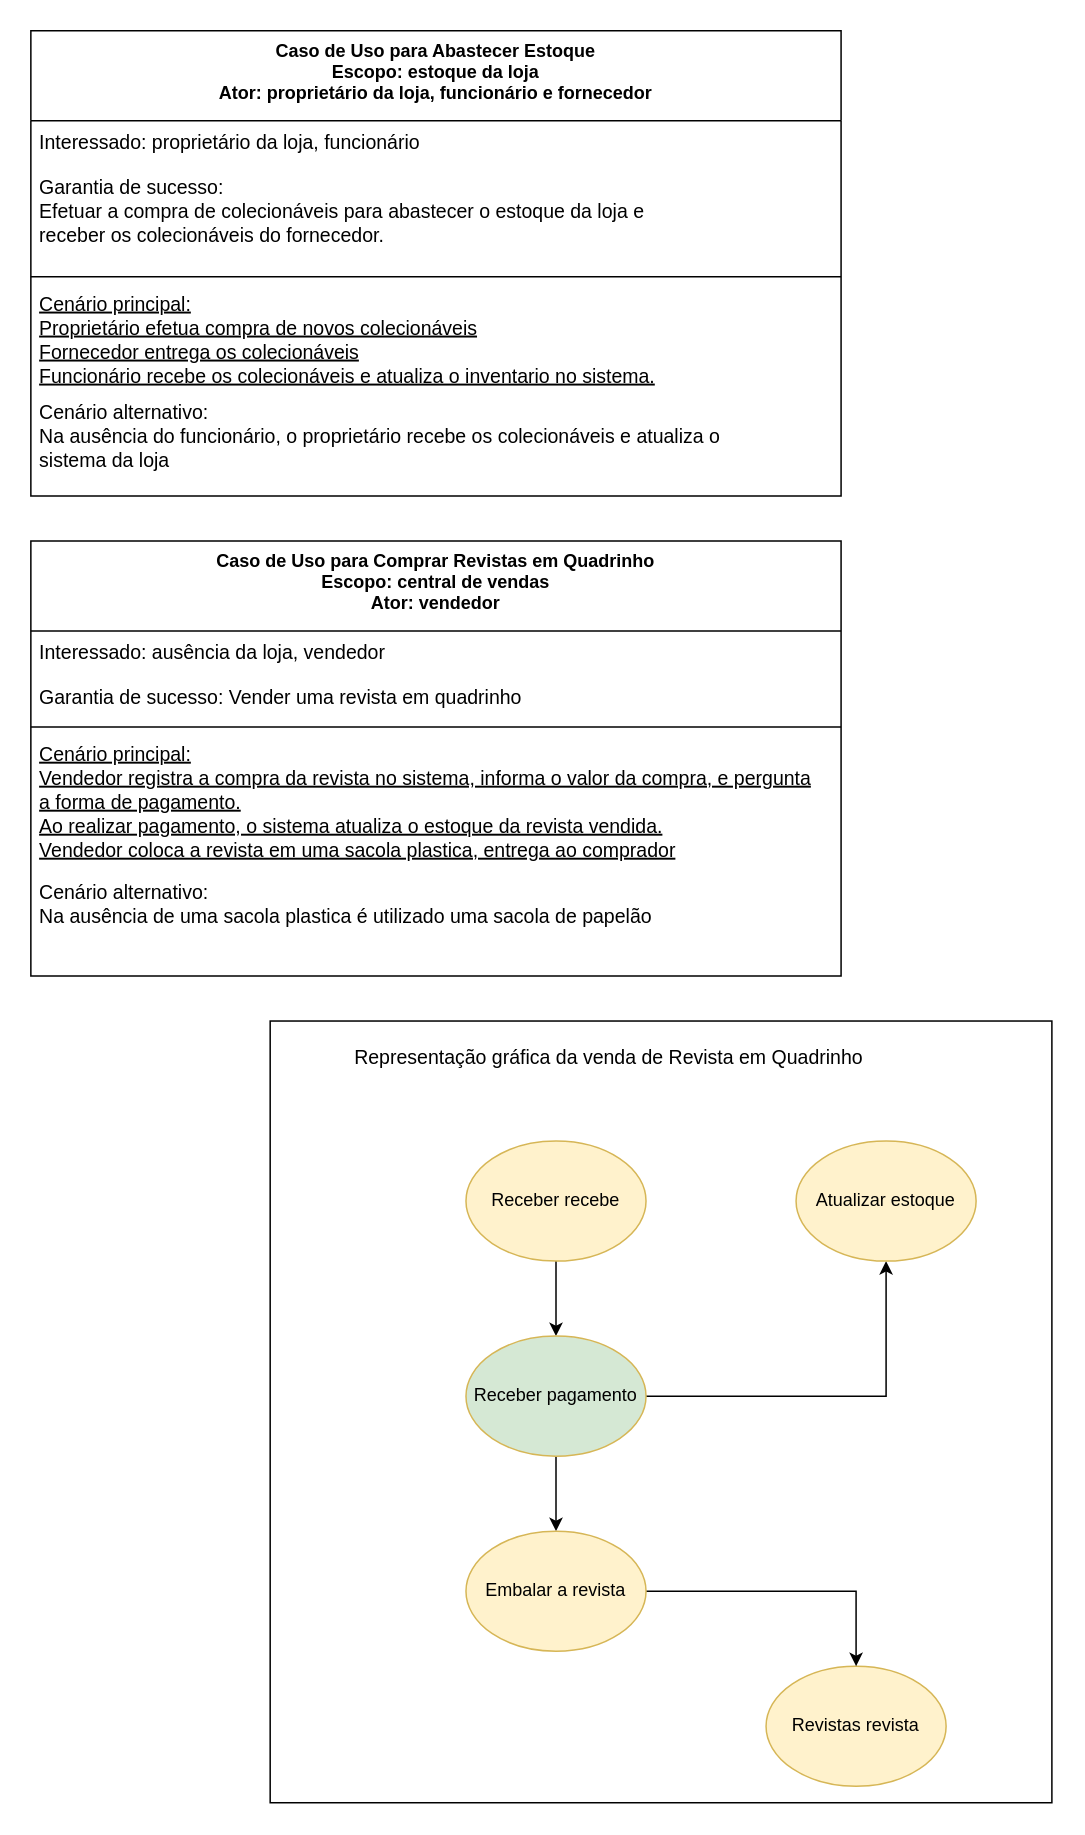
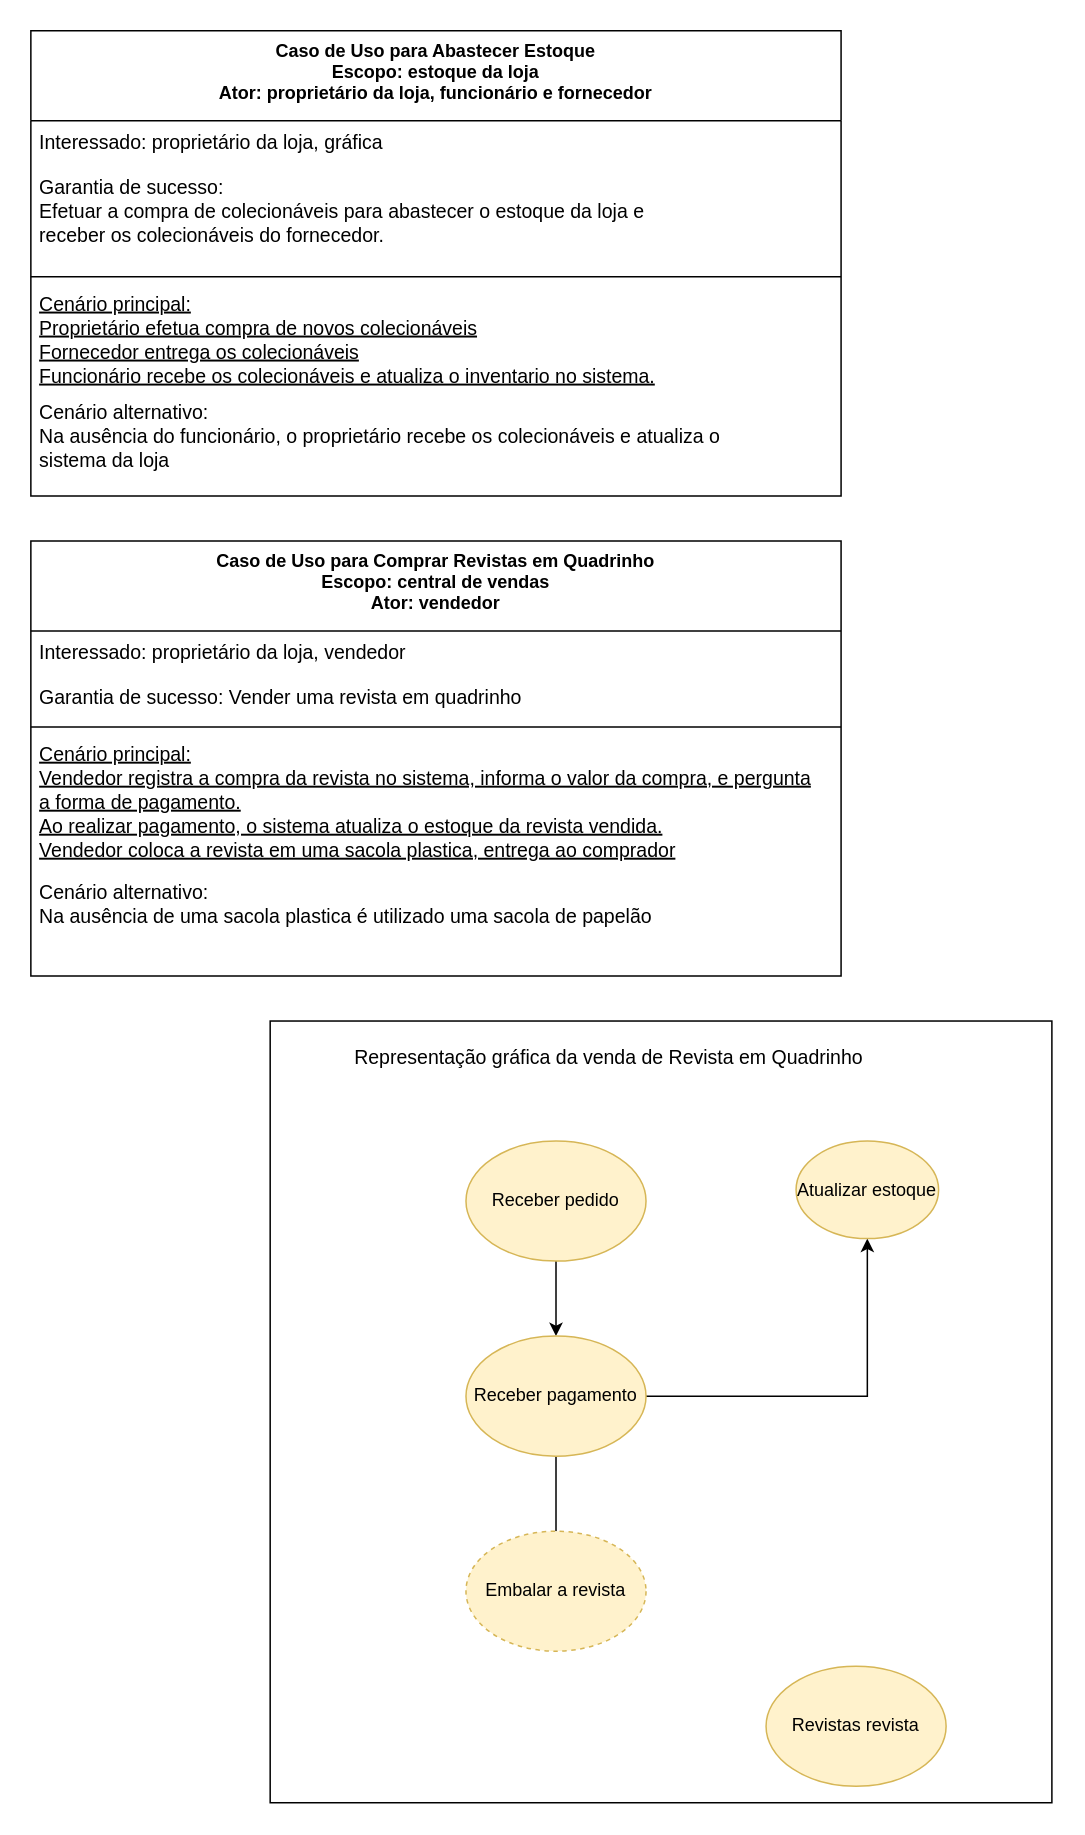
node "Interessado: proprietário da loja, funcionário": label "Interessado: proprietário da loja, funcionário" -> "Interessado: proprietário da loja, gráfica"
node "Interessado: ausência da loja, vendedor": label "Interessado: ausência da loja, vendedor" -> "Interessado: proprietário da loja, vendedor"
node "Receber recebe": label "Receber recebe" -> "Receber pedido"
node "Atualizar estoque": size 180x120 -> 143x98
node "Receber pagamento": fillcolor #d5e8d4 -> #fff2cc
edge "Receber pagamento" -> "Embalar a revista": arrowhead classic -> none
node "Embalar a revista": style solid -> dashed
edge "Embalar a revista" -> "Revistas revista": removed
